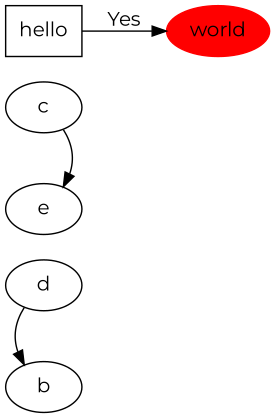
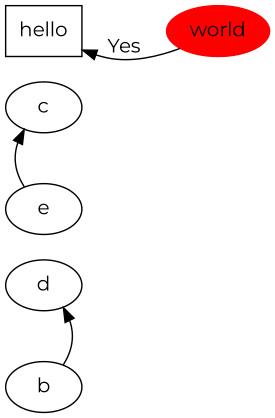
edge "hello" -> "world": reversed
edge "c" -> "e": reversed
edge "d" -> "b": reversed
